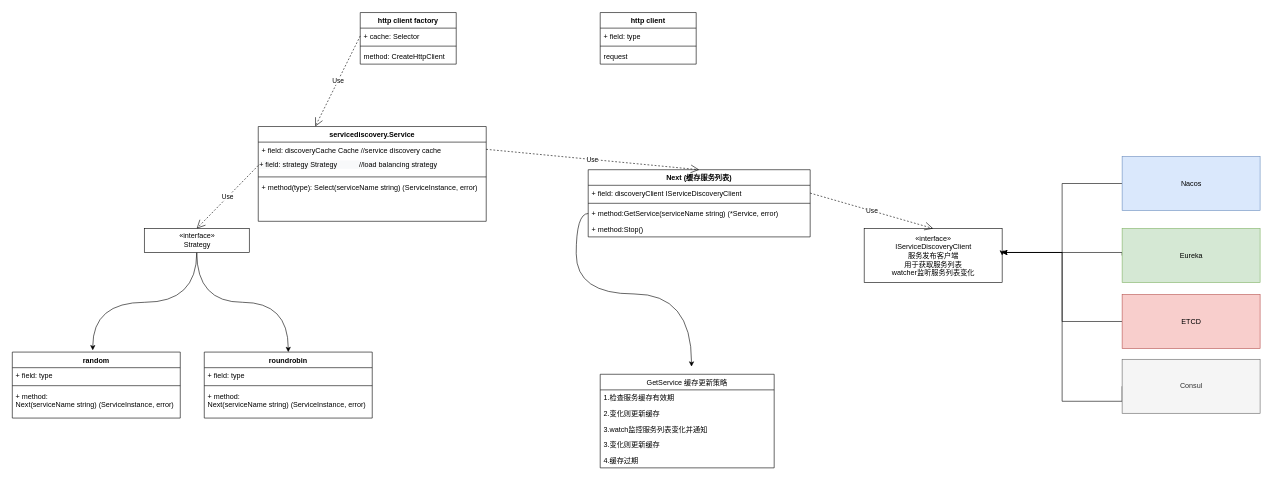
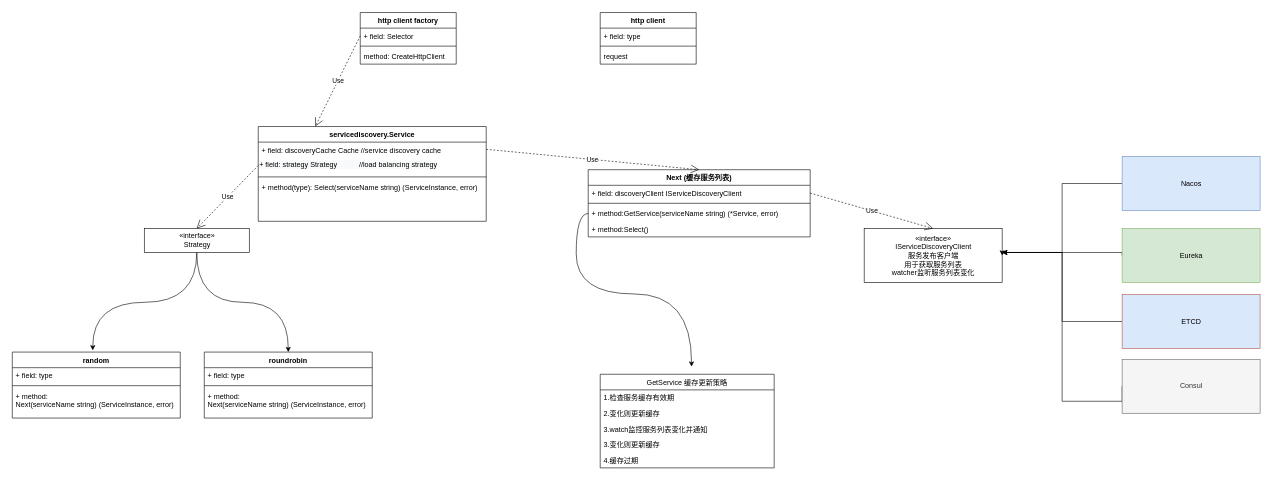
node "+ cache: Selector": label "+ cache: Selector" -> "+ field: Selector"
node "+ method:Stop()": label "+ method:Stop()" -> "+ method:Select()"
node "ETCD": fillcolor #f8cecc -> #dae8fc
